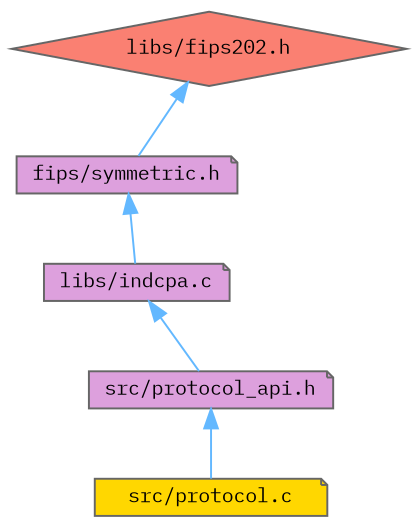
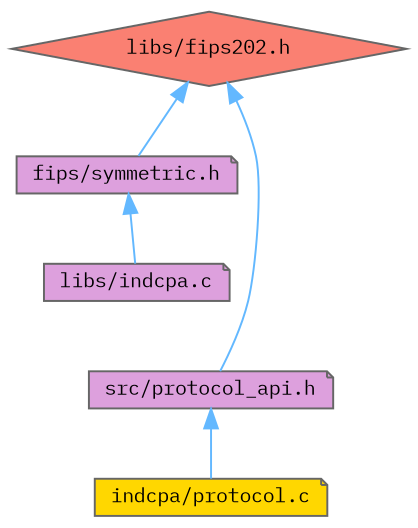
edge "src/protocol_api.h" -> "libs/indcpa.c": now "src/protocol_api.h" -> "libs/fips202.h"
node "src/protocol.c": label "src/protocol.c" -> "indcpa/protocol.c"
